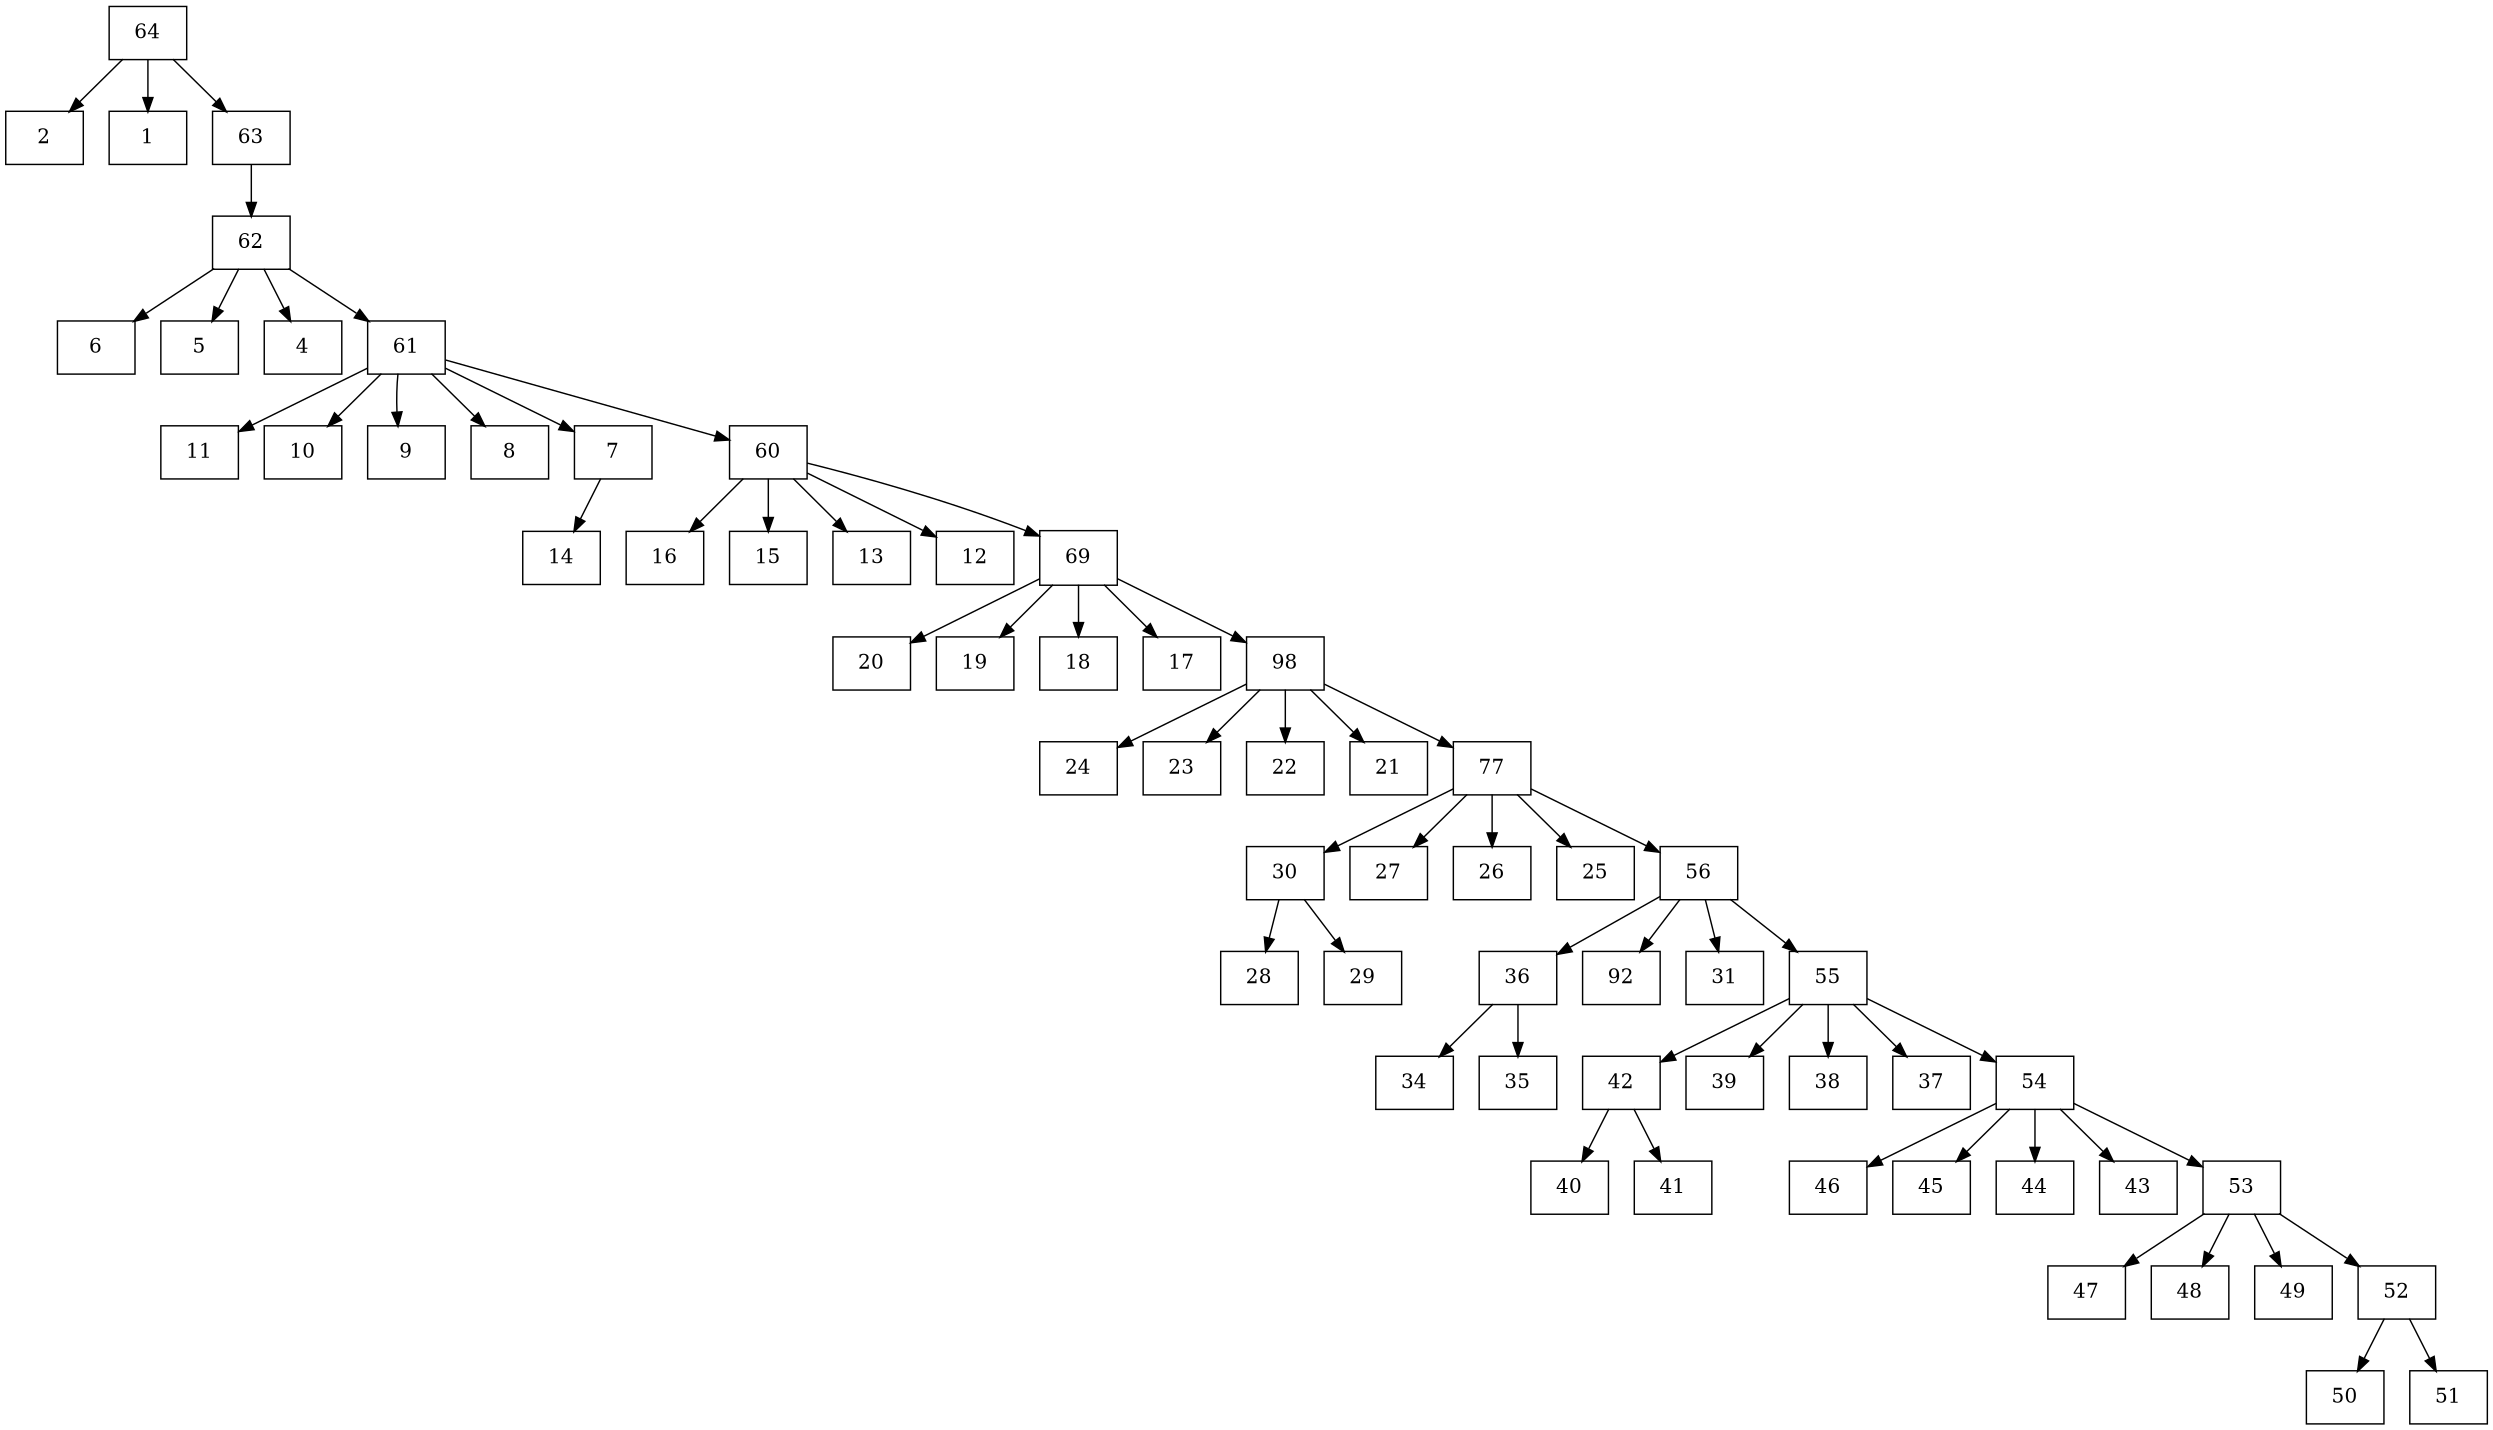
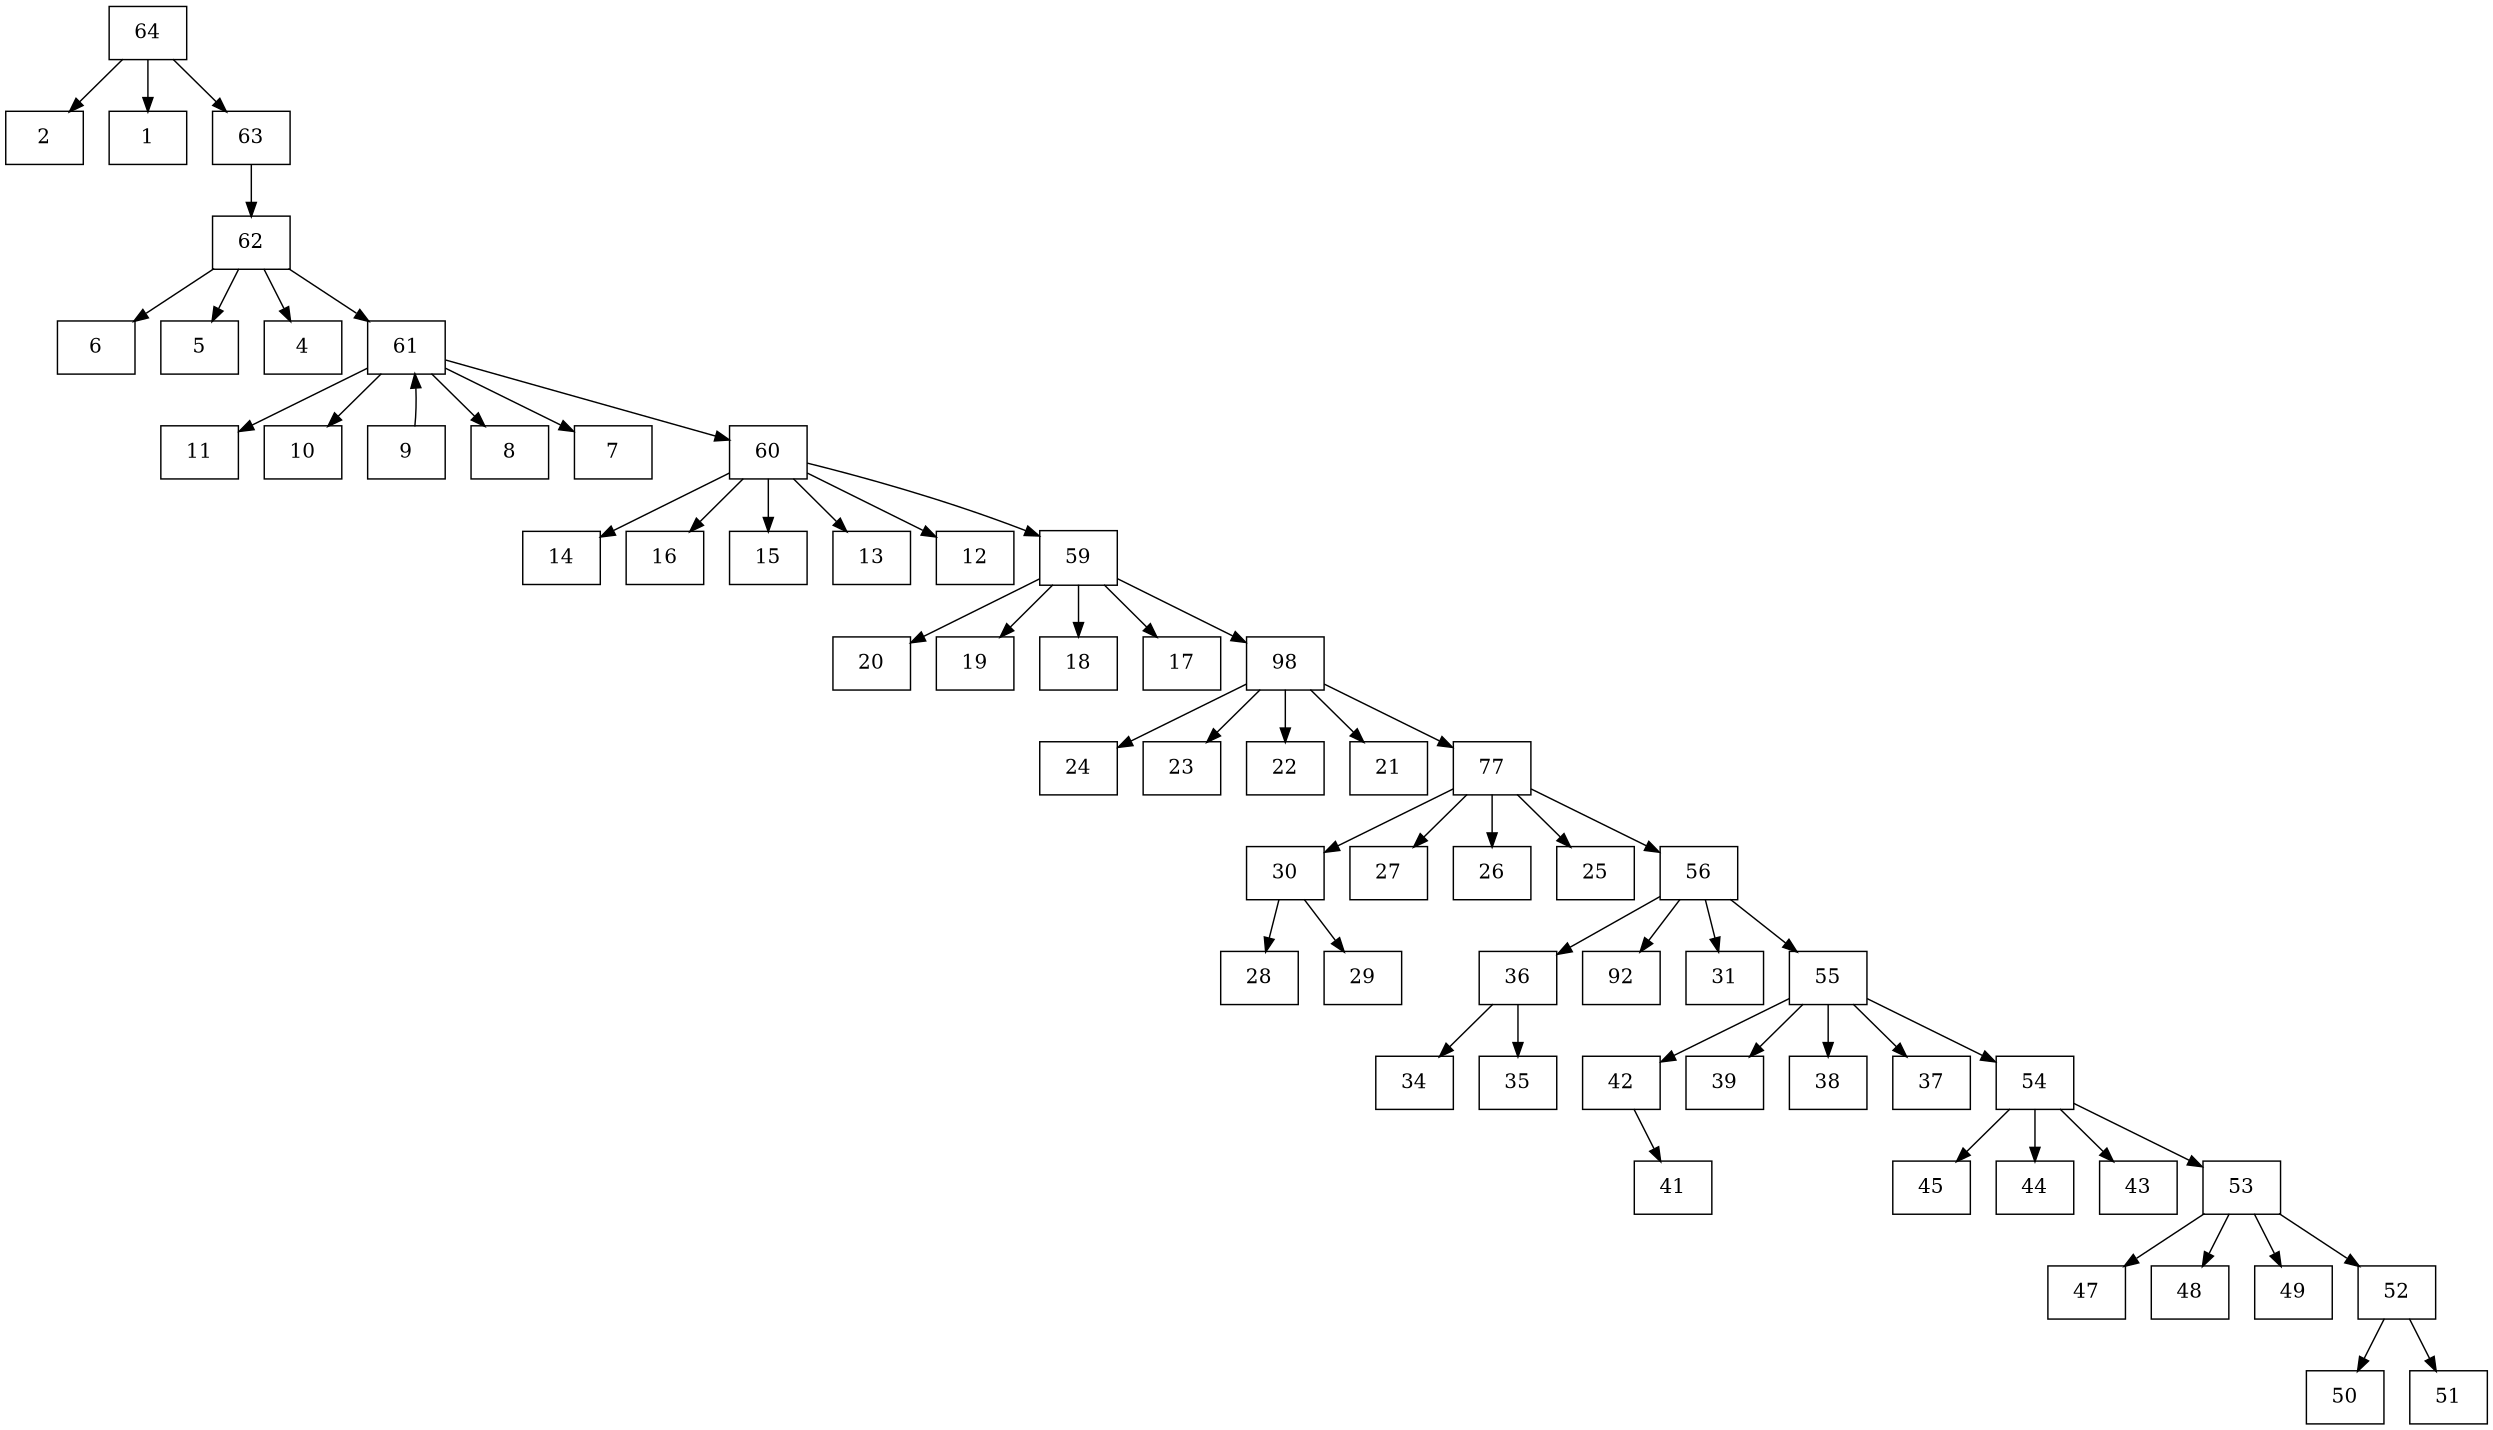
edge "61" -> "9": reversed
edge "7" -> "14": now "60" -> "14"
node "69": label "69" -> "59"
node "40": removed
node "46": removed
